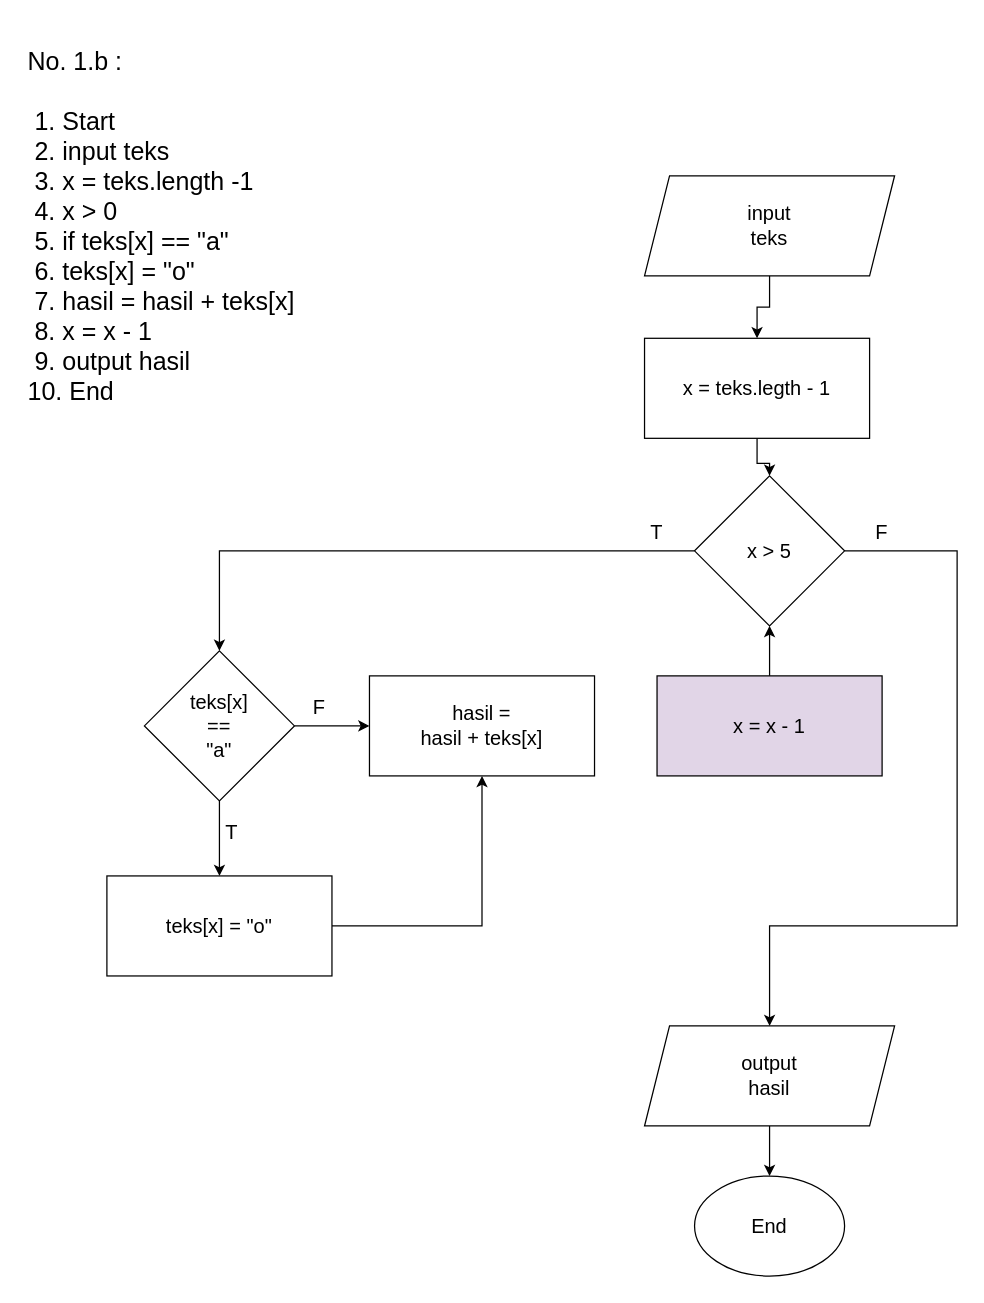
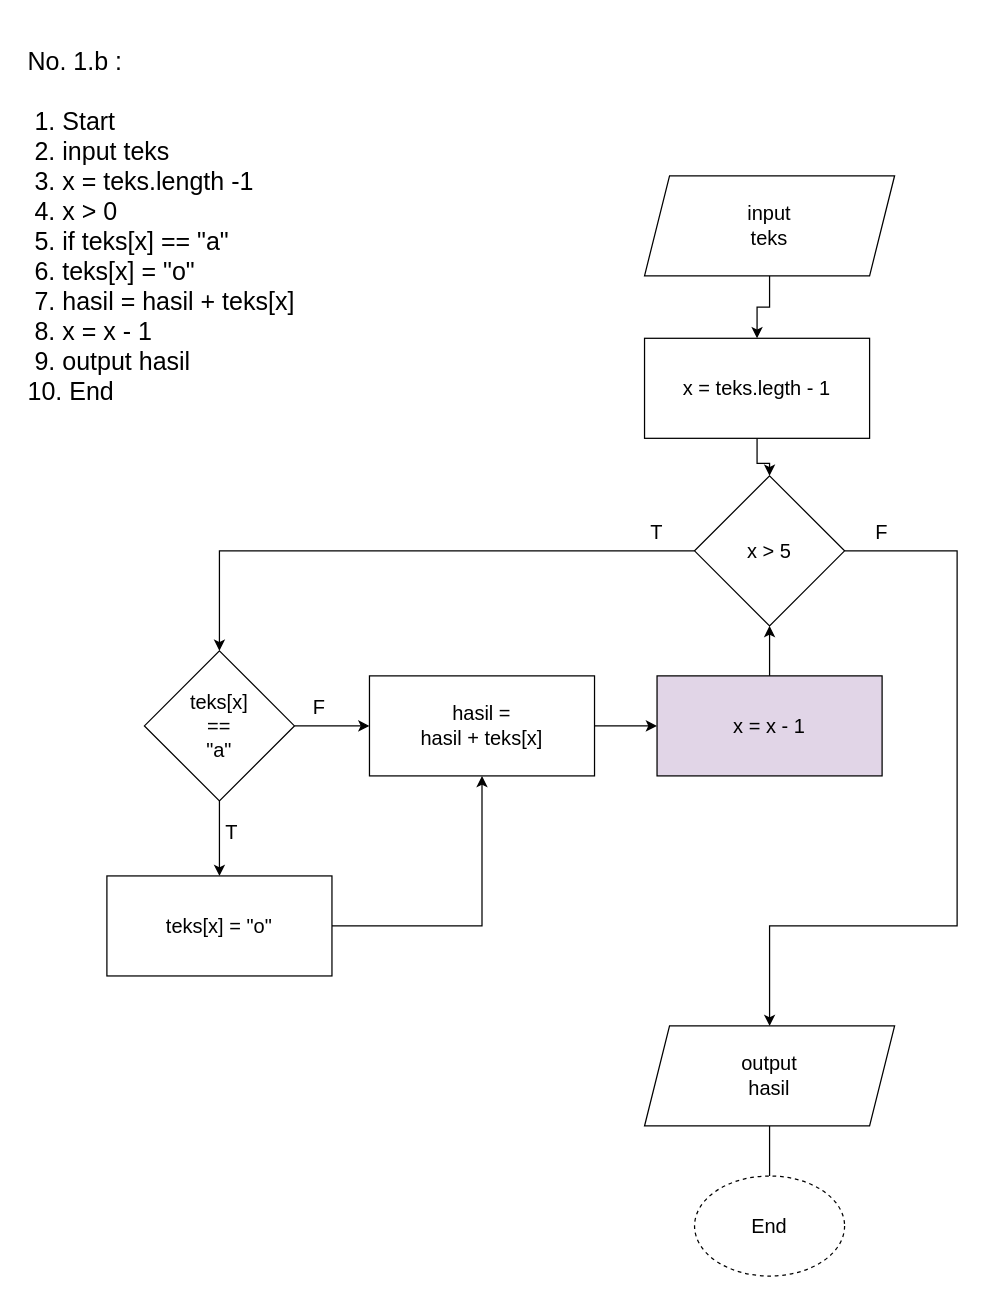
edge "hasil =hasil + teks[x]" -> "x = x - 1": added
edge "output hasil" -> "End": arrowhead classic -> none
node "End": style solid -> dashed
